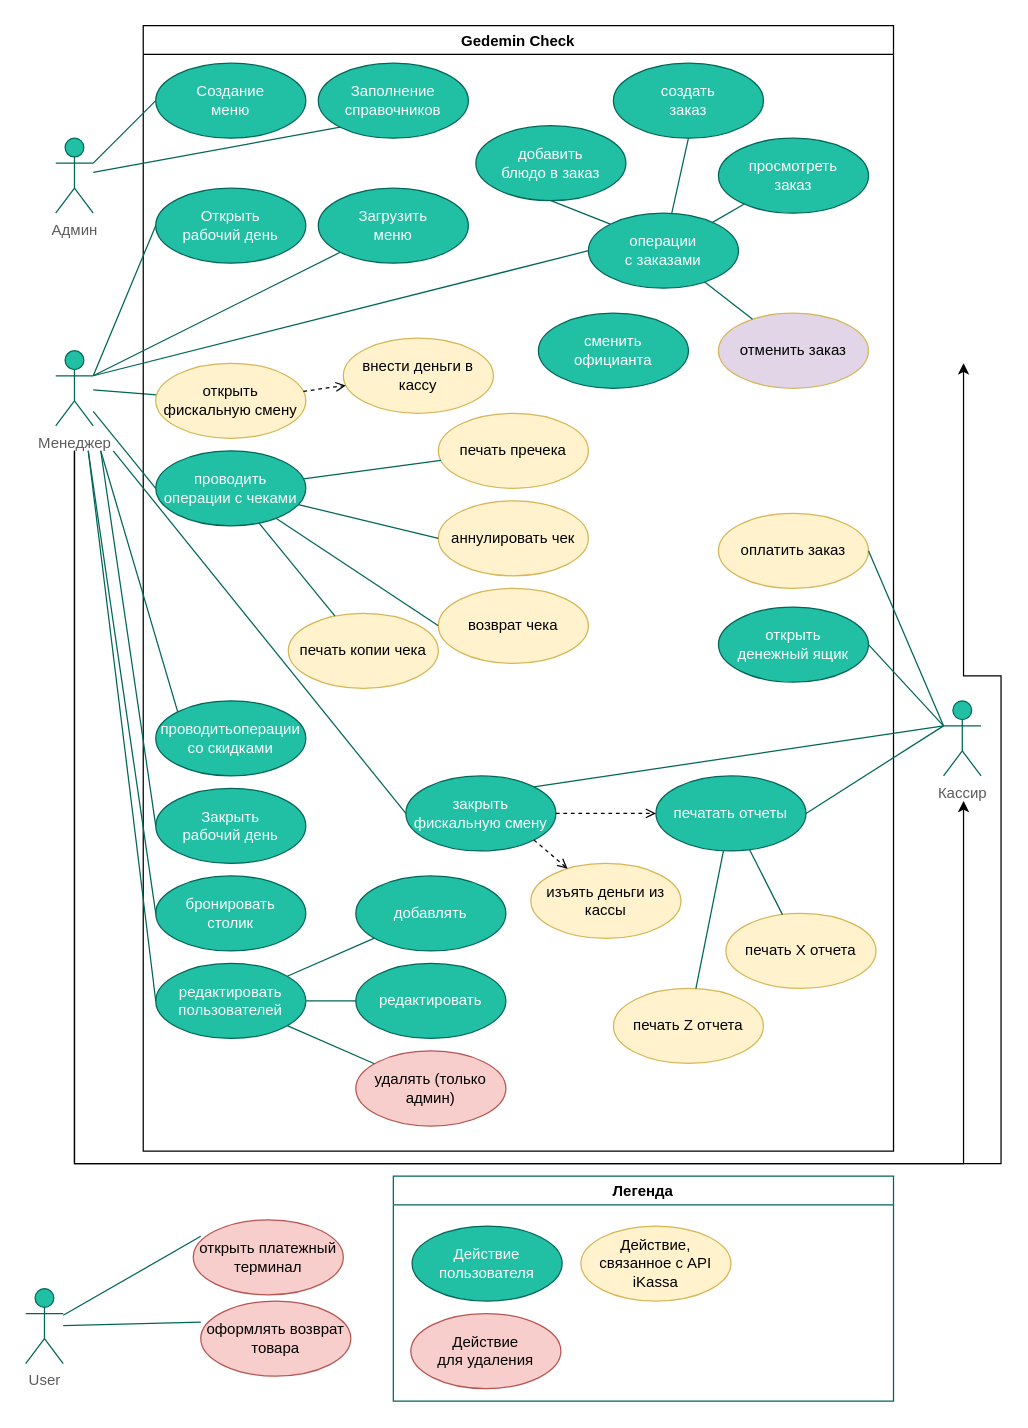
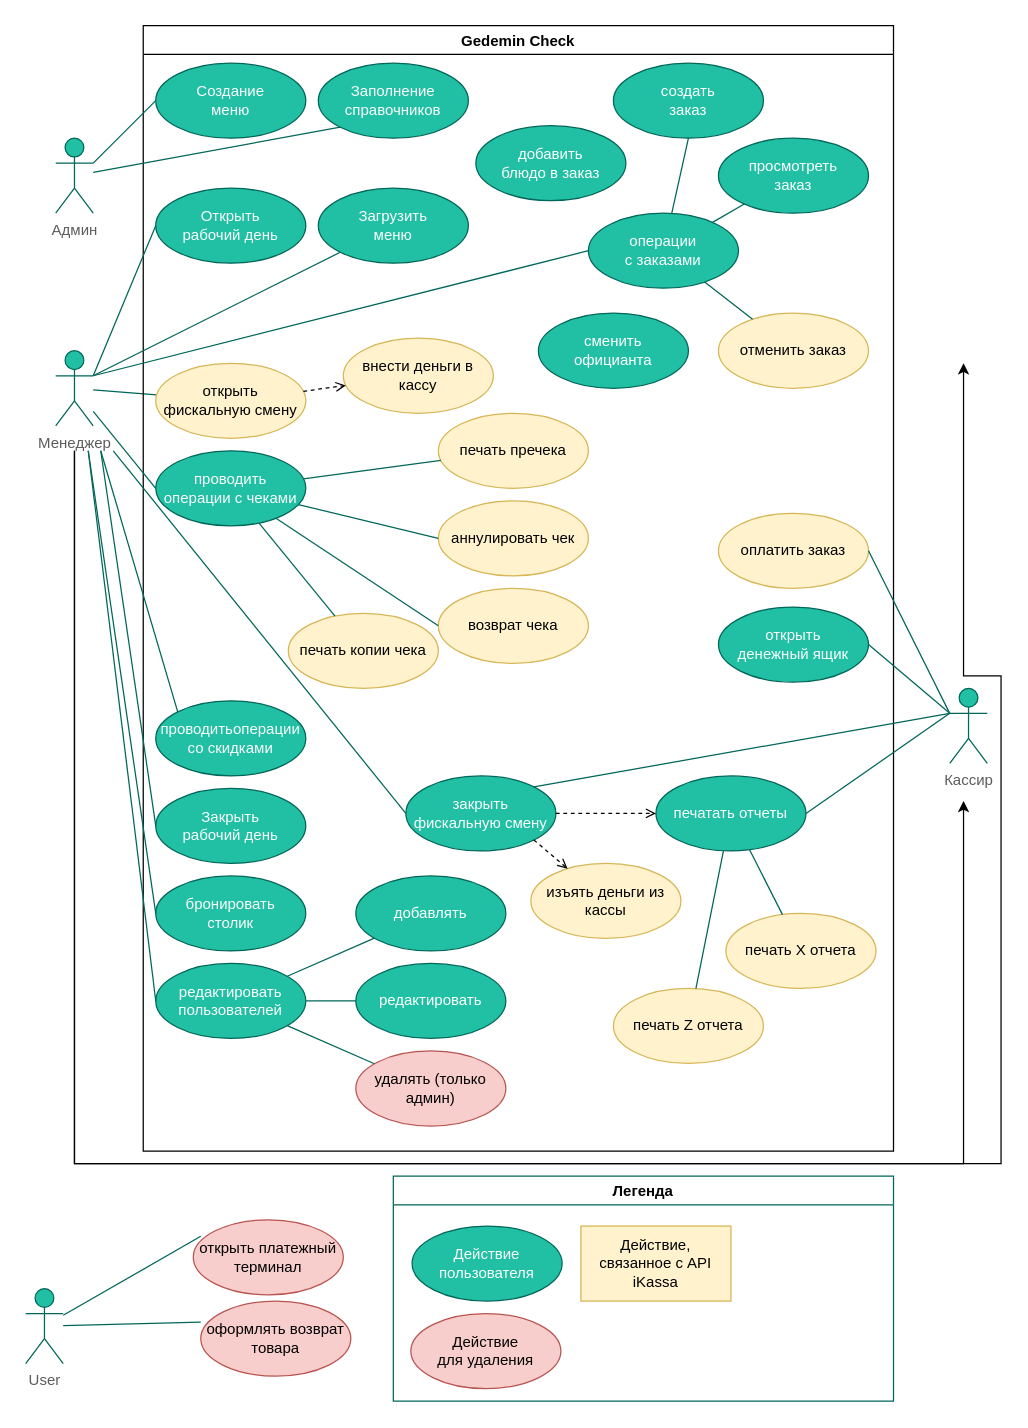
edge "добавить блюдо в заказ" -- "операции с заказами": removed
node "отменить заказ": fillcolor #e1d5e7 -> #fff2cc
node "Кассир": moved (962, 738) -> (968, 726)
node "Действие, связанное с API iKassa": shape ellipse -> rectangle
